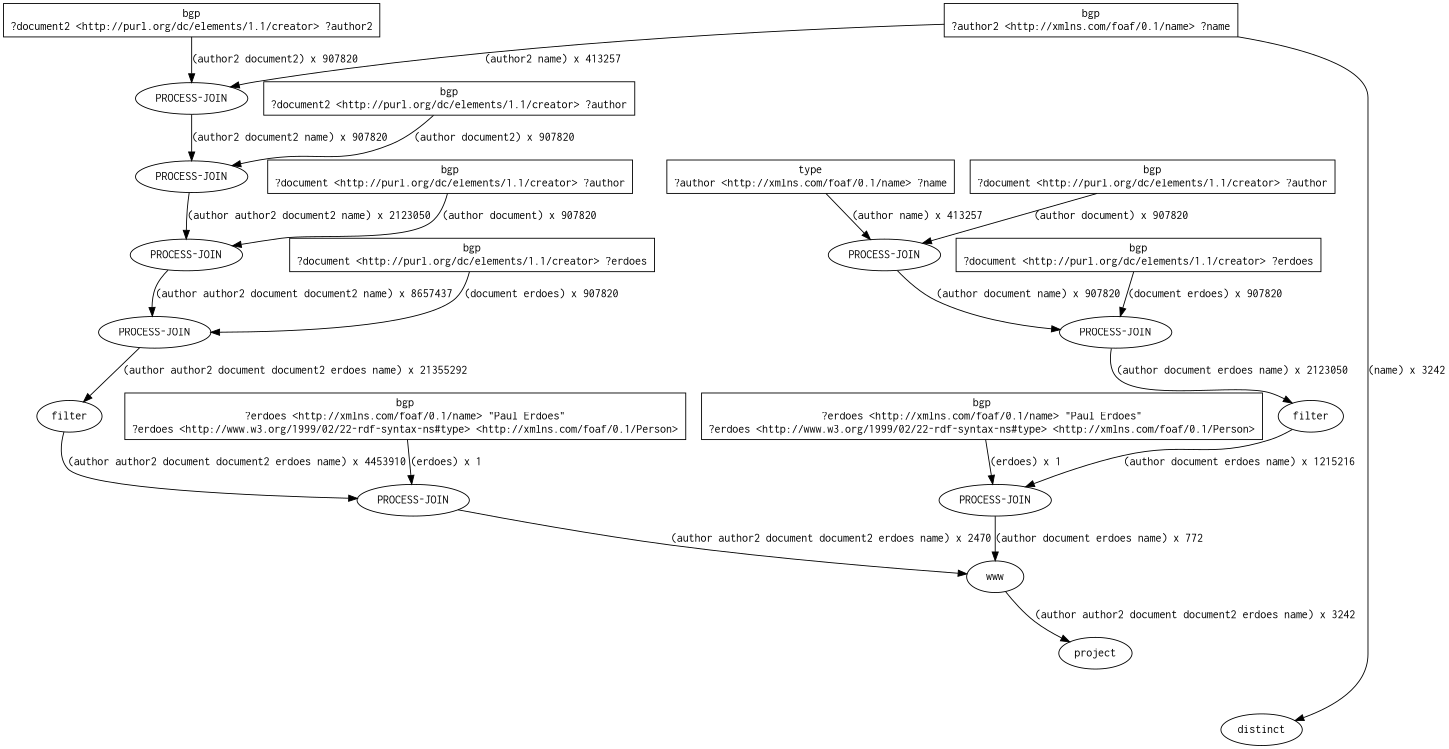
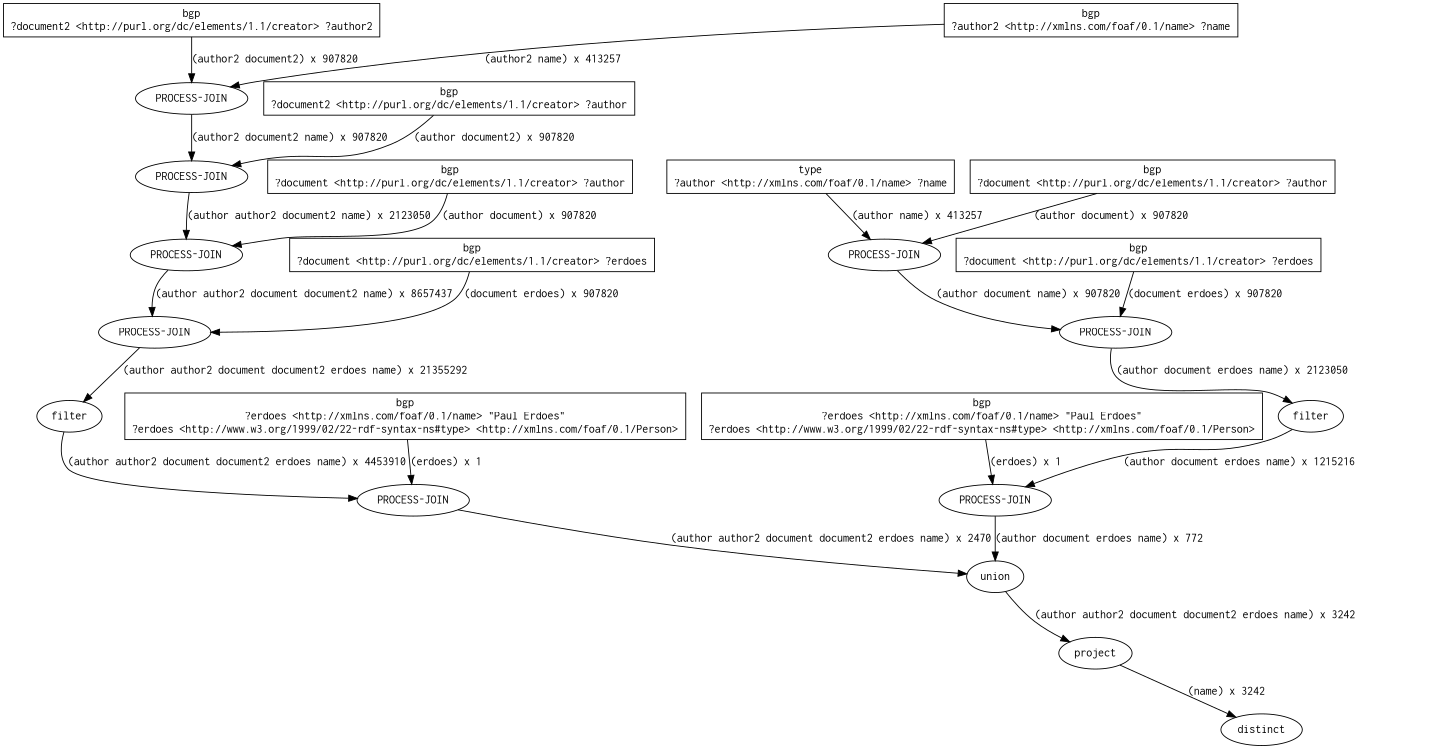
edge "bgp ?author2 <http://xmlns.com/foaf/0.1/name> ?name" -> "distinct": now "project" -> "distinct"
node "www": label "www" -> "union"
